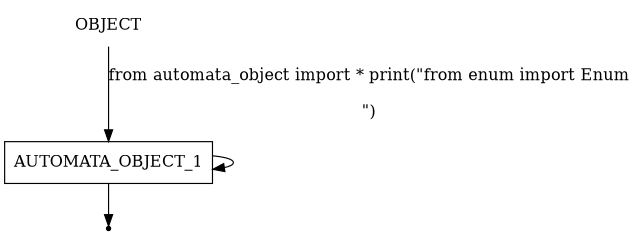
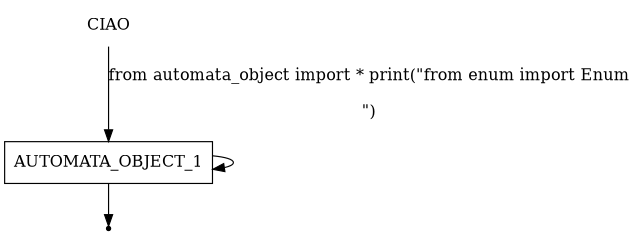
node "OBJECT": label "OBJECT" -> "CIAO"
